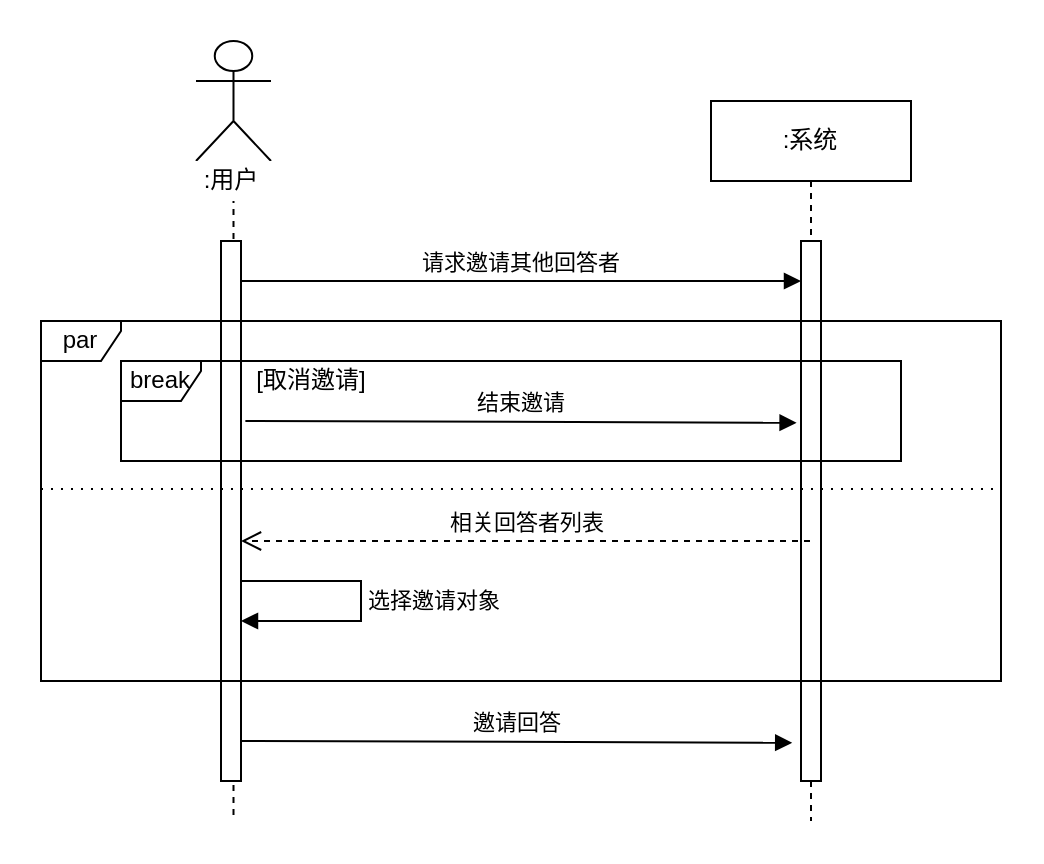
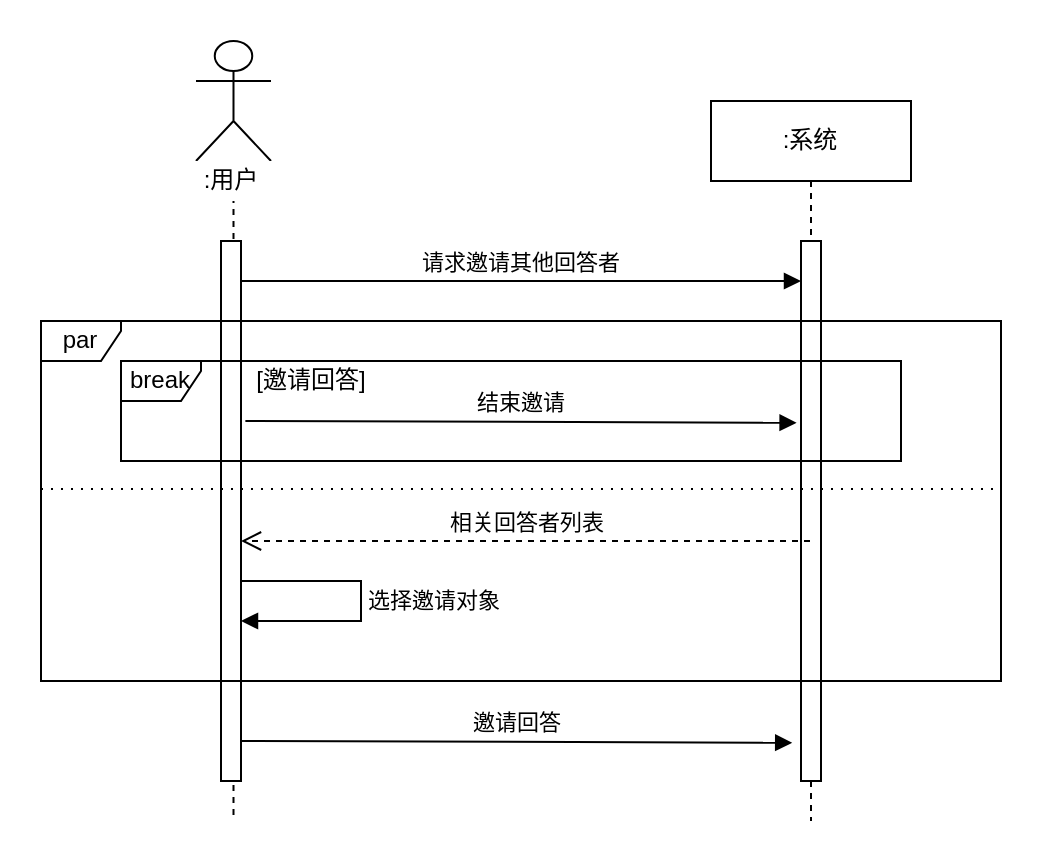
node "[取消邀请]": label "[取消邀请]" -> "[邀请回答]"
